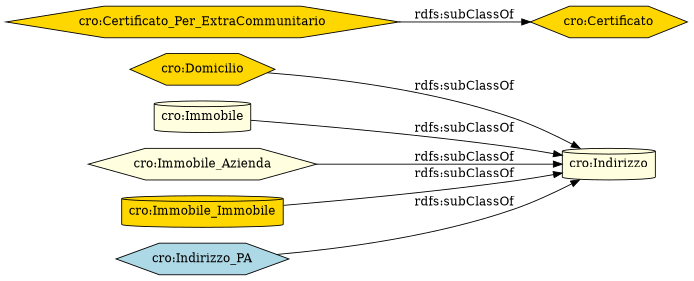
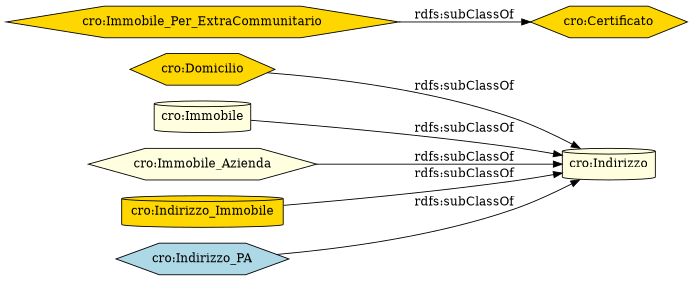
node "cro:Certificato_Per_ExtraCommunitario": label "cro:Certificato_Per_ExtraCommunitario" -> "cro:Immobile_Per_ExtraCommunitario"
node "cro:Immobile_Immobile": label "cro:Immobile_Immobile" -> "cro:Indirizzo_Immobile"
